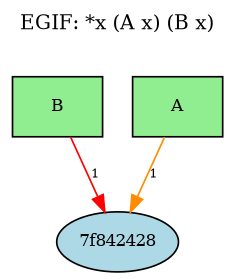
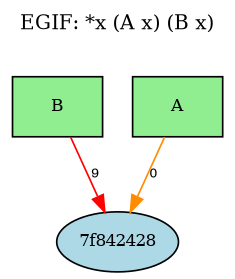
edge "B" -> "7f842428": label "1" -> "9"
edge "A" -> "7f842428": label "1" -> "0"
